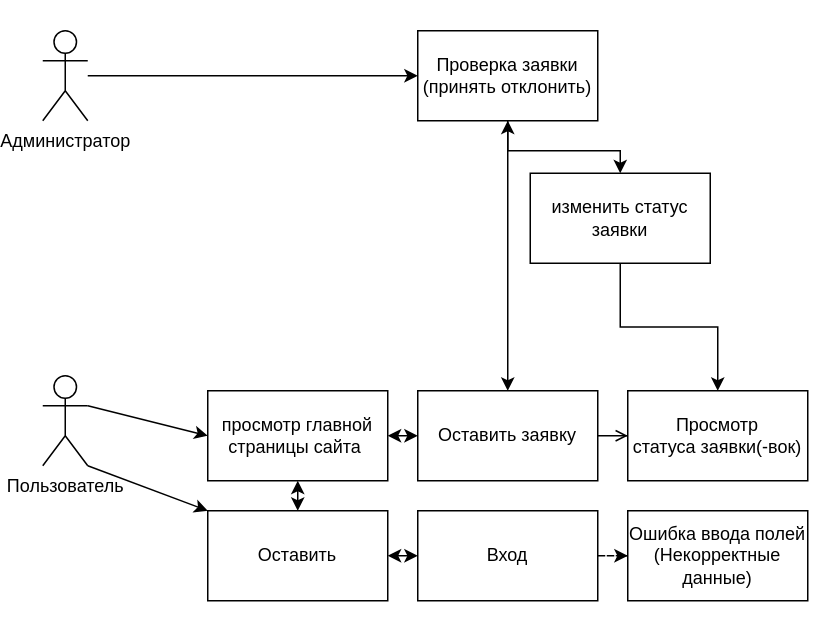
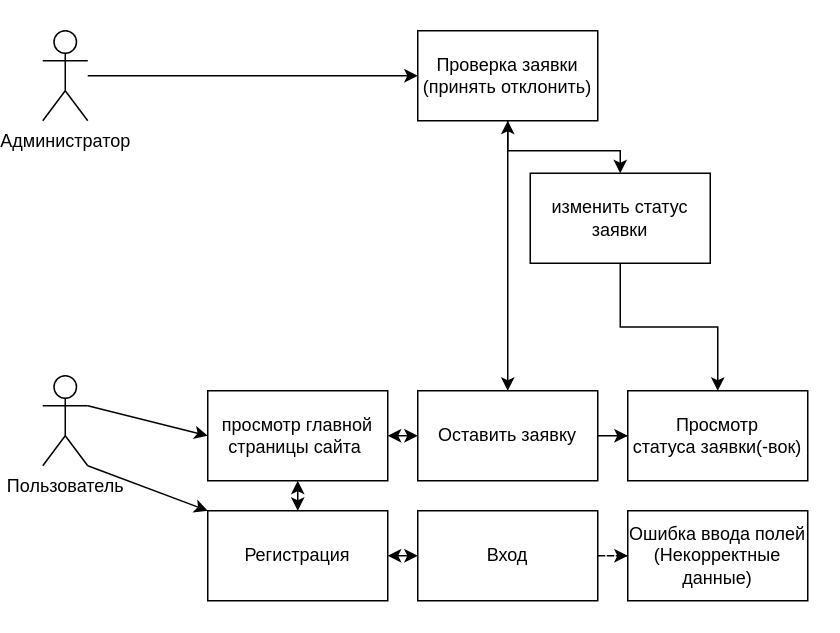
edge "Оставить заявку" -> "Просмотр статуса заявки(-вок)": arrowhead open -> classic
node "Оставить": label "Оставить" -> "Регистрация"
